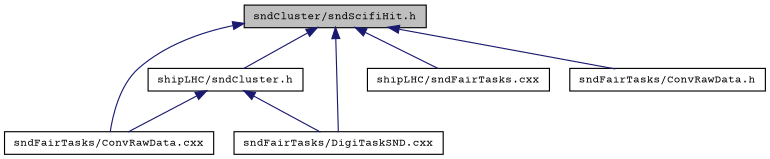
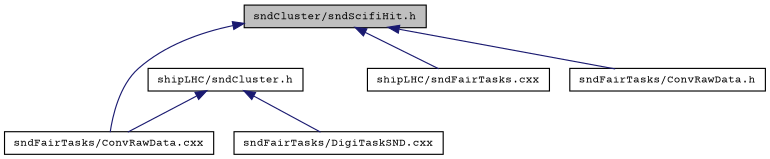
edge "shipLHC/sndCluster.h" -> "sndCluster/sndScifiHit.h": removed
edge "sndFairTasks/DigiTaskSND.cxx" -> "sndCluster/sndScifiHit.h": removed
